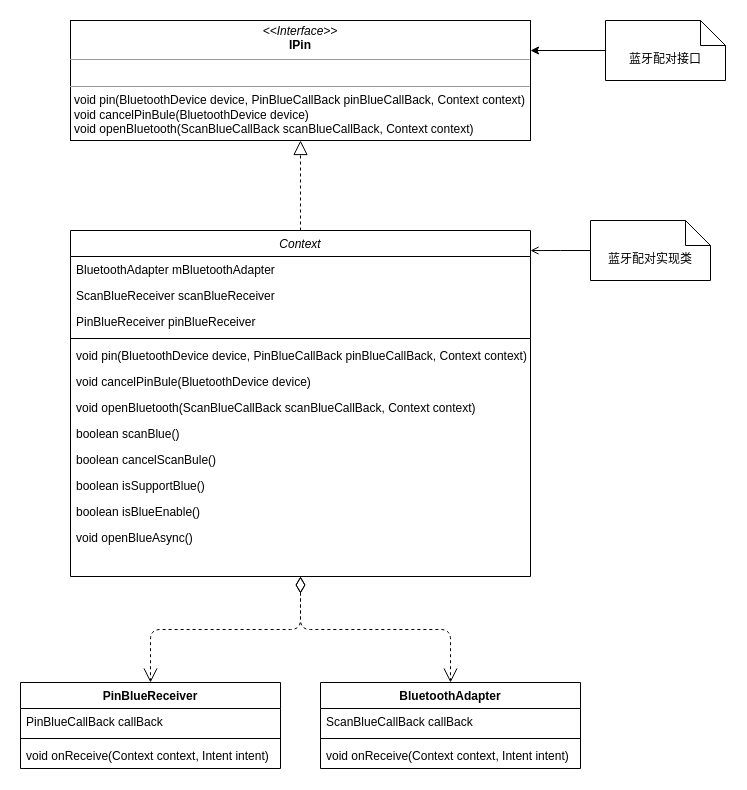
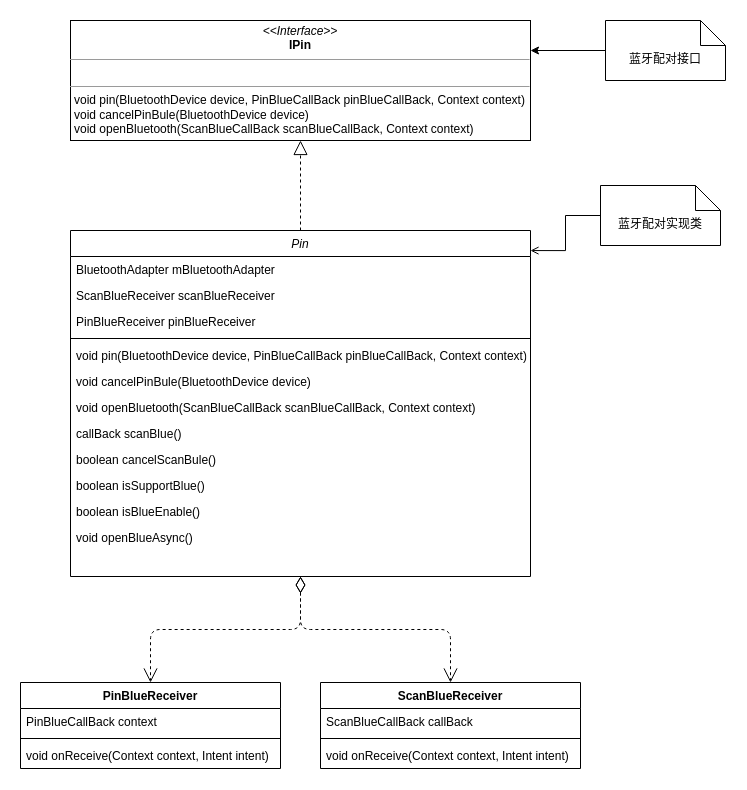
node "Context": label "Context" -> "Pin"
node "蓝牙配对实现类": moved (651, 251) -> (661, 216)
node "boolean scanBlue()": label "boolean scanBlue()" -> "callBack scanBlue()"
node "BluetoothAdapter": label "BluetoothAdapter" -> "ScanBlueReceiver"
node "PinBlueCallBack callBack": label "PinBlueCallBack callBack" -> "PinBlueCallBack context"
